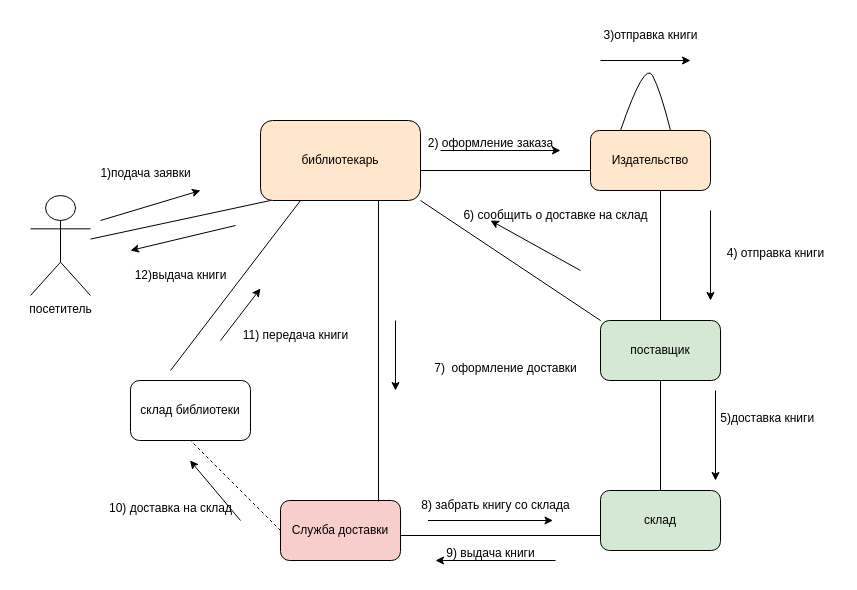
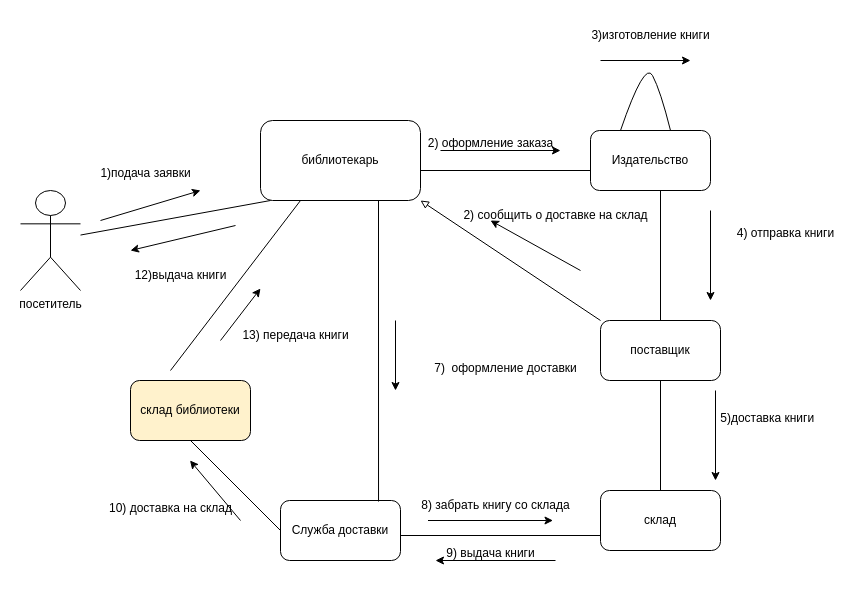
node "3)отправка книги": label "3)отправка книги" -> "3)изготовление книги"
node "библиотекарь": fillcolor #ffe6cc -> #ffffff
node "Издательство": fillcolor #ffe6cc -> #ffffff
edge "библиотекарь" -- "поставщик": arrowhead none -> block
node "6) сообщить о доставке на склад": label "6) сообщить о доставке на склад" -> "2) сообщить о доставке на склад"
node "посетитель": moved (61, 246) -> (51, 241)
node "4) отправка книги": moved (776, 254) -> (786, 234)
node "11) передача книги": label "11) передача книги" -> "13) передача книги"
node "поставщик": fillcolor #d5e8d4 -> #ffffff
node "склад библиотеки": fillcolor #ffffff -> #fff2cc
edge "склад библиотеки" -- "Служба доставки": style dashed -> solid
node "склад": fillcolor #d5e8d4 -> #ffffff
node "Служба доставки": fillcolor #f8cecc -> #ffffff
